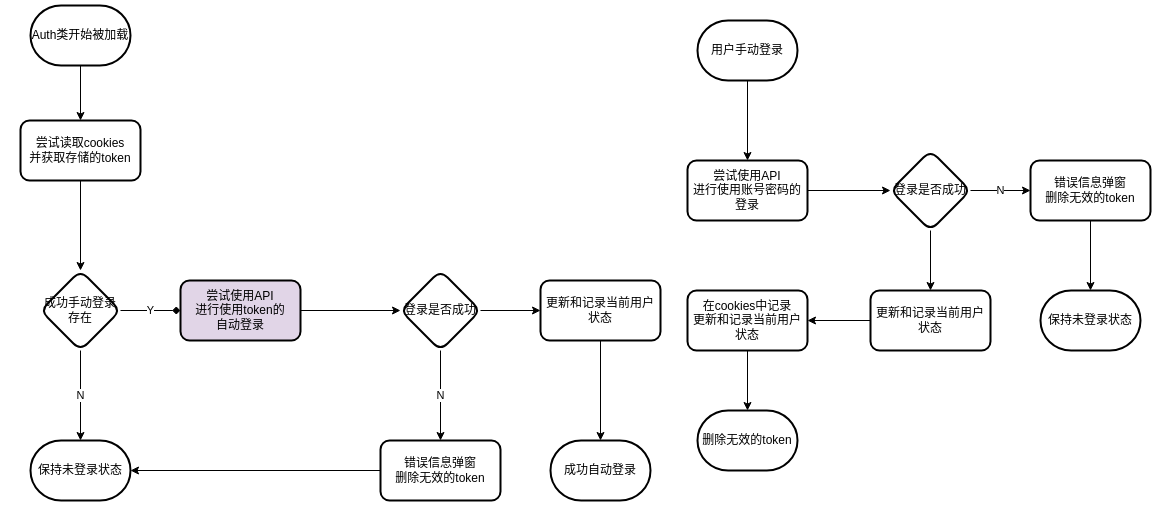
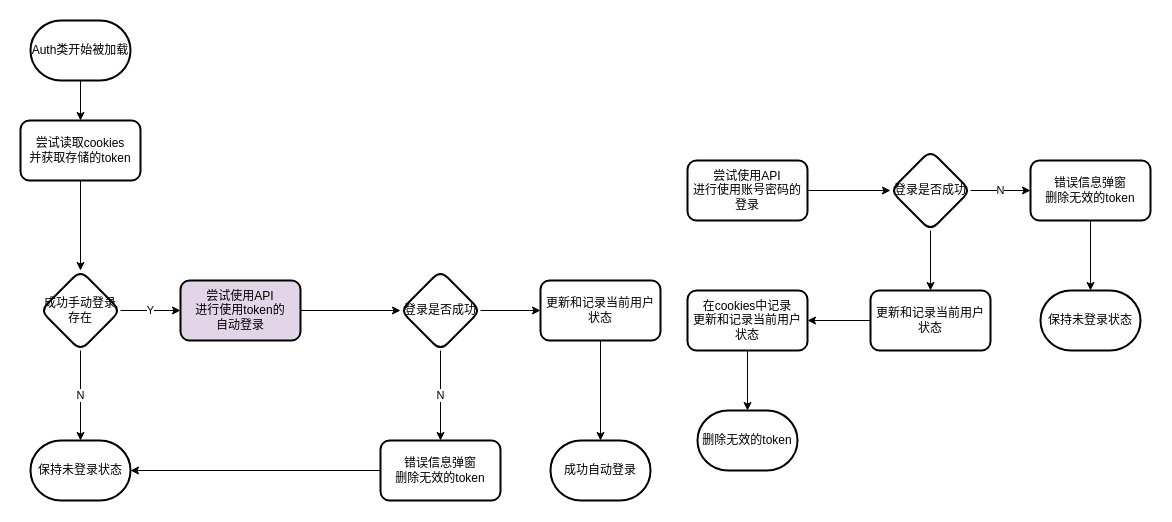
node "Auth类开始被加载": moved (81, 36) -> (81, 51)
node "用户手动登录": removed
edge "用户手动登录" -> "尝试使用API 进行使用账号密码的 登录": removed
edge "成功手动登录 存在" -> "尝试使用API 进行使用token的 自动登录": arrowhead diamond -> classic
